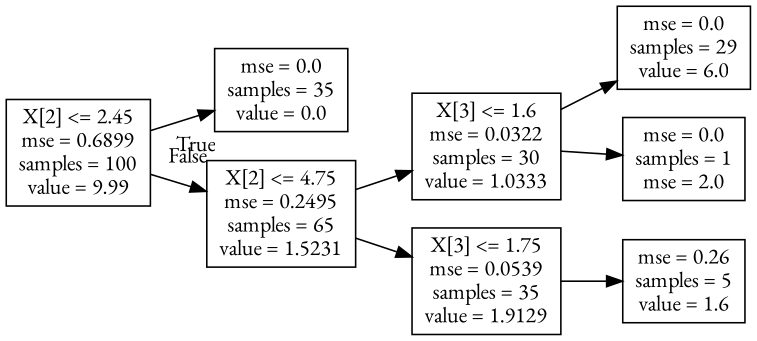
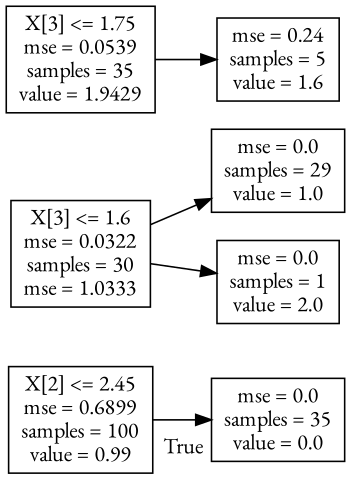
node "mse = 0.0 samples = 29 value = 6.0": label "mse = 0.0 samples = 29 value = 6.0" -> "mse = 0.0 samples = 29 value = 1.0"
node "X[3] <= 1.6 mse = 0.0322 samples = 30 value = 1.0333": label "X[3] <= 1.6 mse = 0.0322 samples = 30 value = 1.0333" -> "X[3] <= 1.6 mse = 0.0322 samples = 30 mse = 1.0333"
node "X[2] <= 2.45 mse = 0.6899 samples = 100 value = 9.99": label "X[2] <= 2.45 mse = 0.6899 samples = 100 value = 9.99" -> "X[2] <= 2.45 mse = 0.6899 samples = 100 value = 0.99"
node "mse = 0.0 samples = 1 mse = 2.0": label "mse = 0.0 samples = 1 mse = 2.0" -> "mse = 0.0 samples = 1 value = 2.0"
node "X[2] <= 4.75 mse = 0.2495 samples = 65 value = 1.5231": removed
node "X[3] <= 1.75 mse = 0.0539 samples = 35 value = 1.9129": label "X[3] <= 1.75 mse = 0.0539 samples = 35 value = 1.9129" -> "X[3] <= 1.75 mse = 0.0539 samples = 35 value = 1.9429"
node "mse = 0.26 samples = 5 value = 1.6": label "mse = 0.26 samples = 5 value = 1.6" -> "mse = 0.24 samples = 5 value = 1.6"
